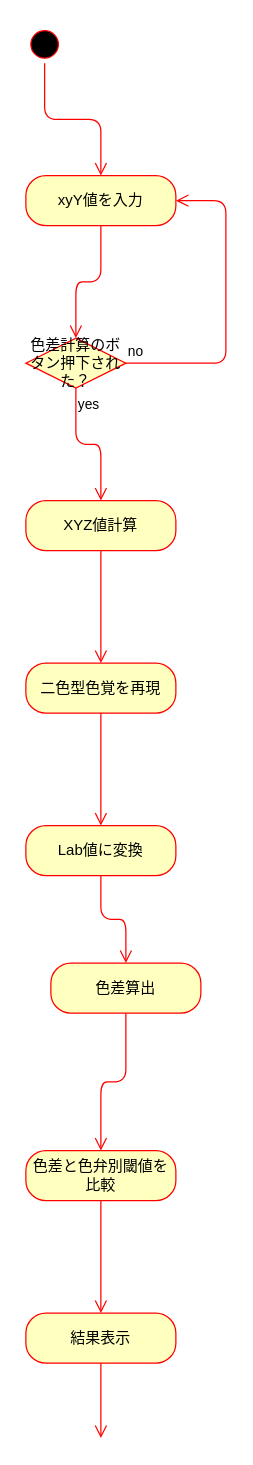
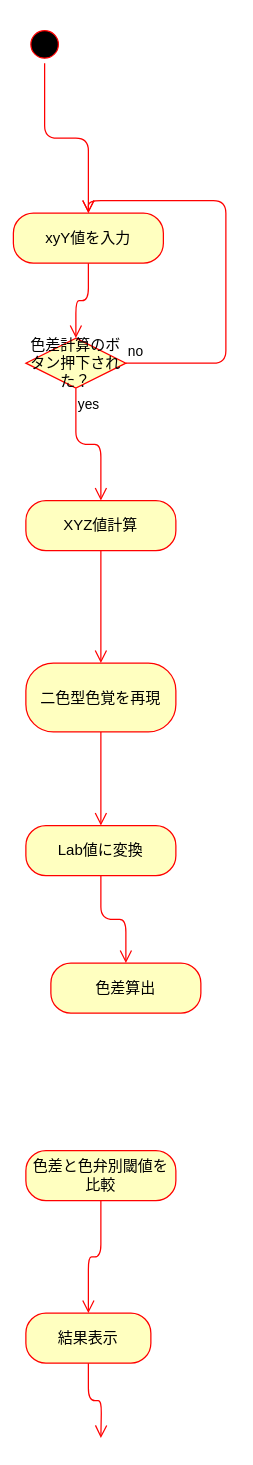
node "xyY値を入力": moved (101, 201) -> (88, 238)
node "二色型色覚を再現": size 150x50 -> 150x69
edge "色差算出" -> "色差と色弁別閾値を比較": removed
node "結果表示": size 150x50 -> 125x50
